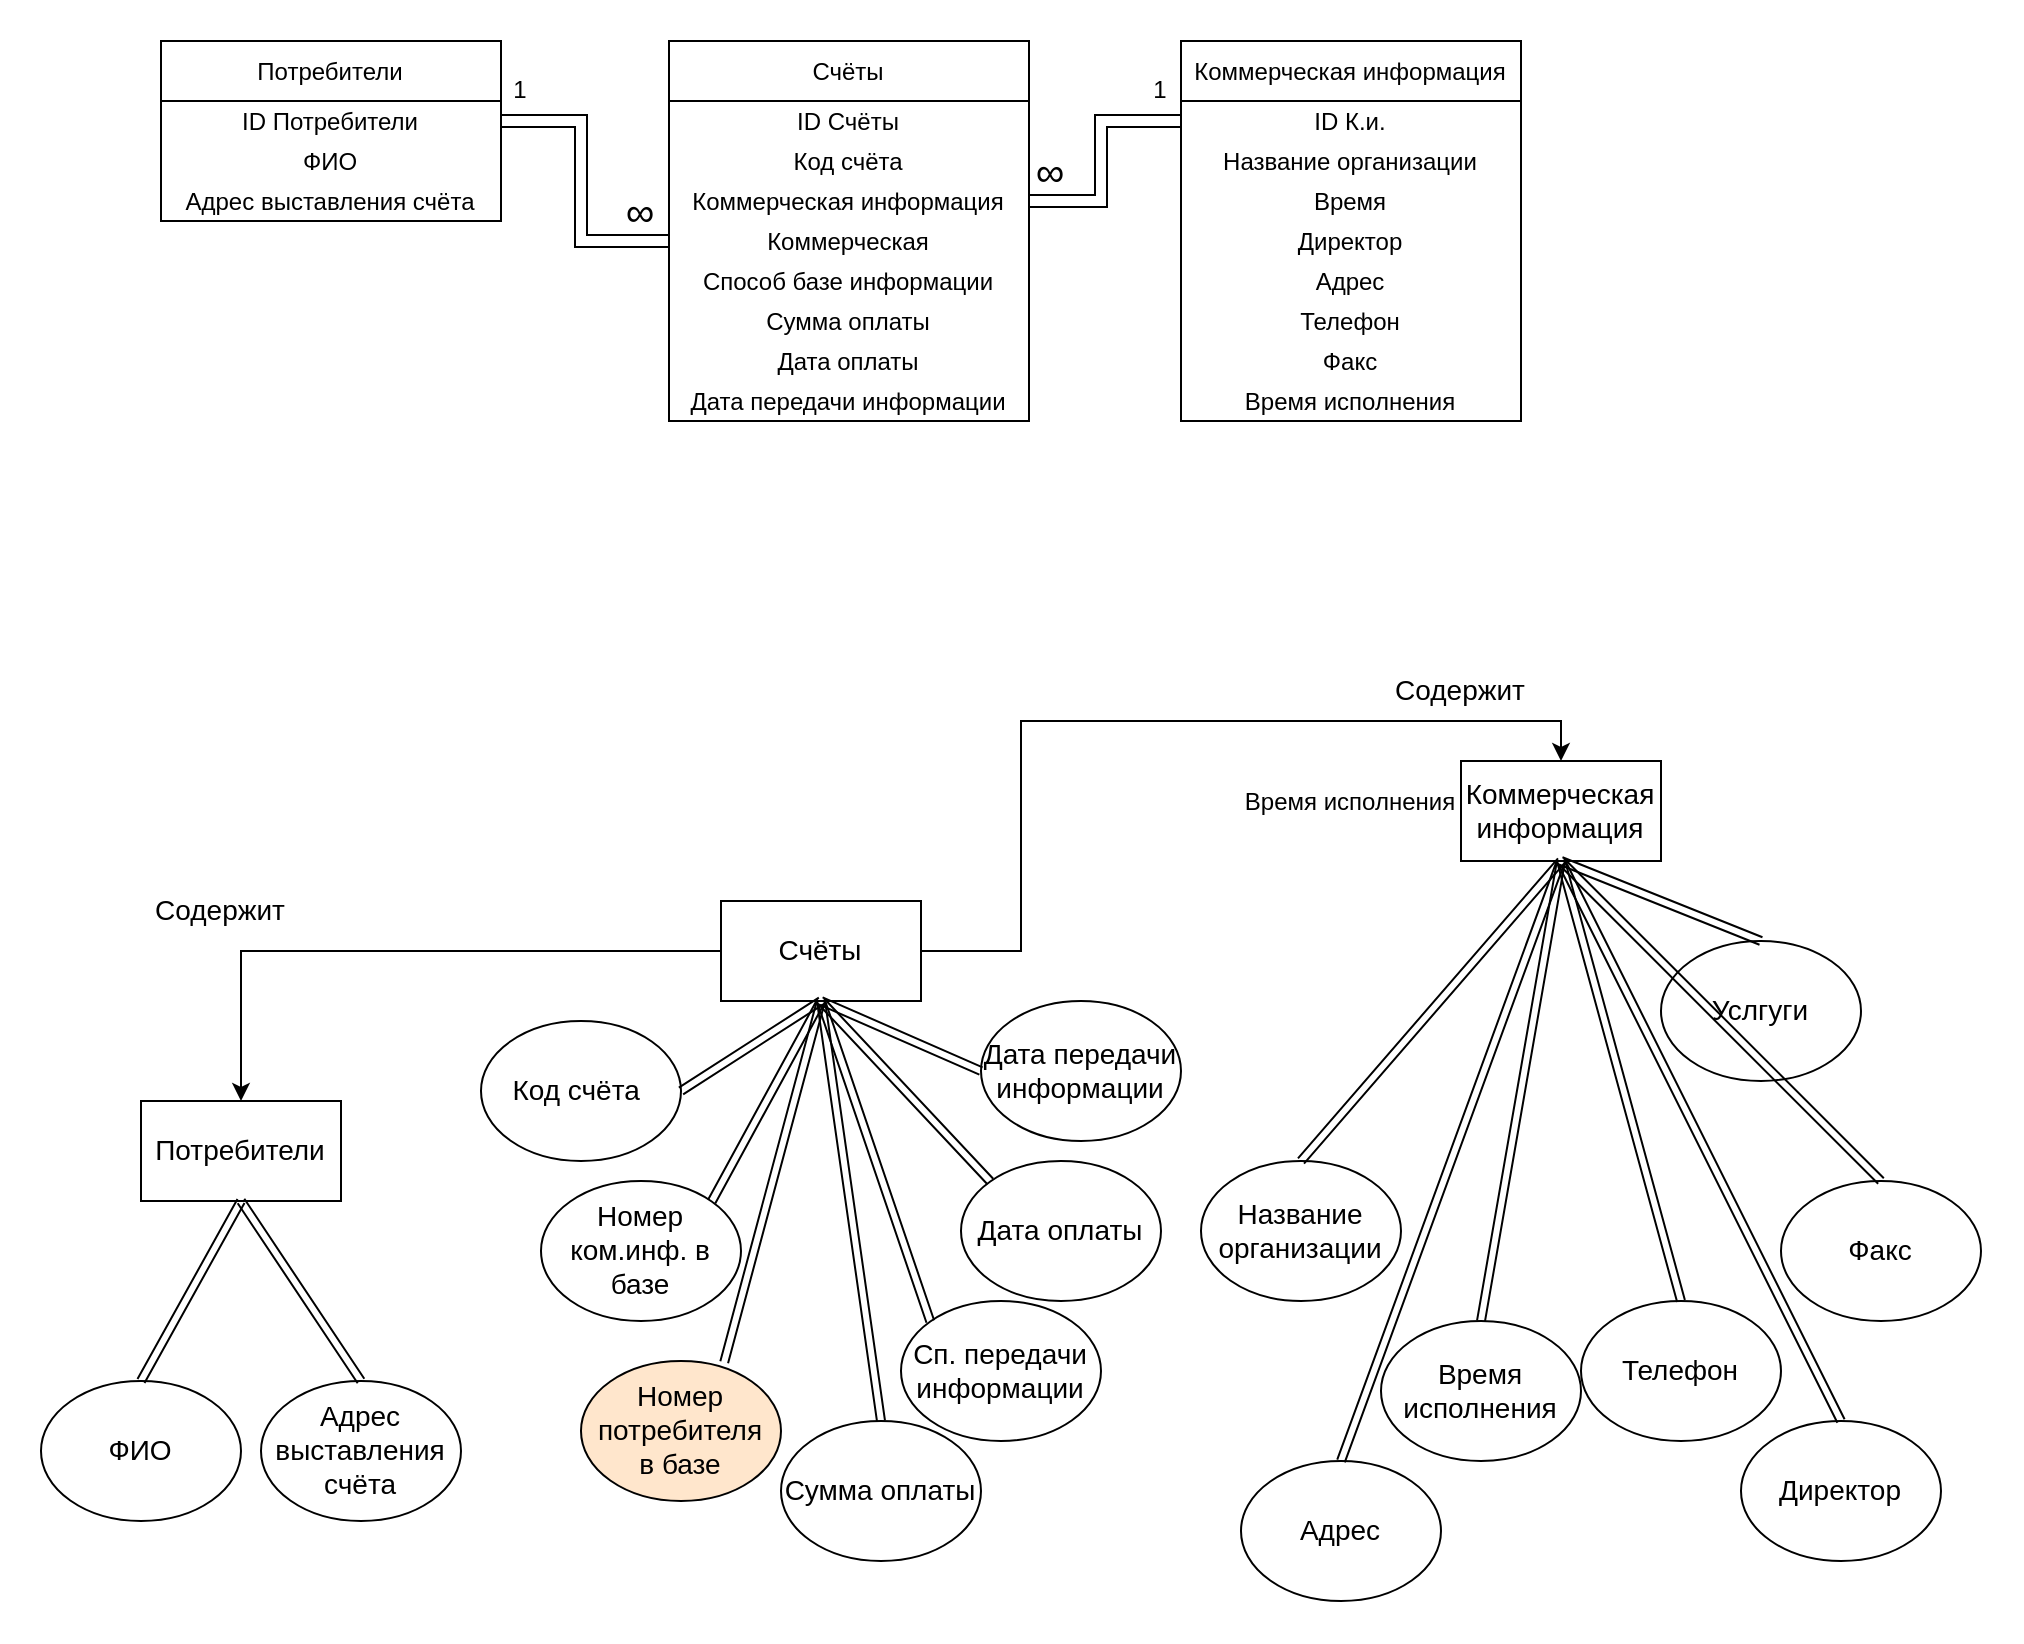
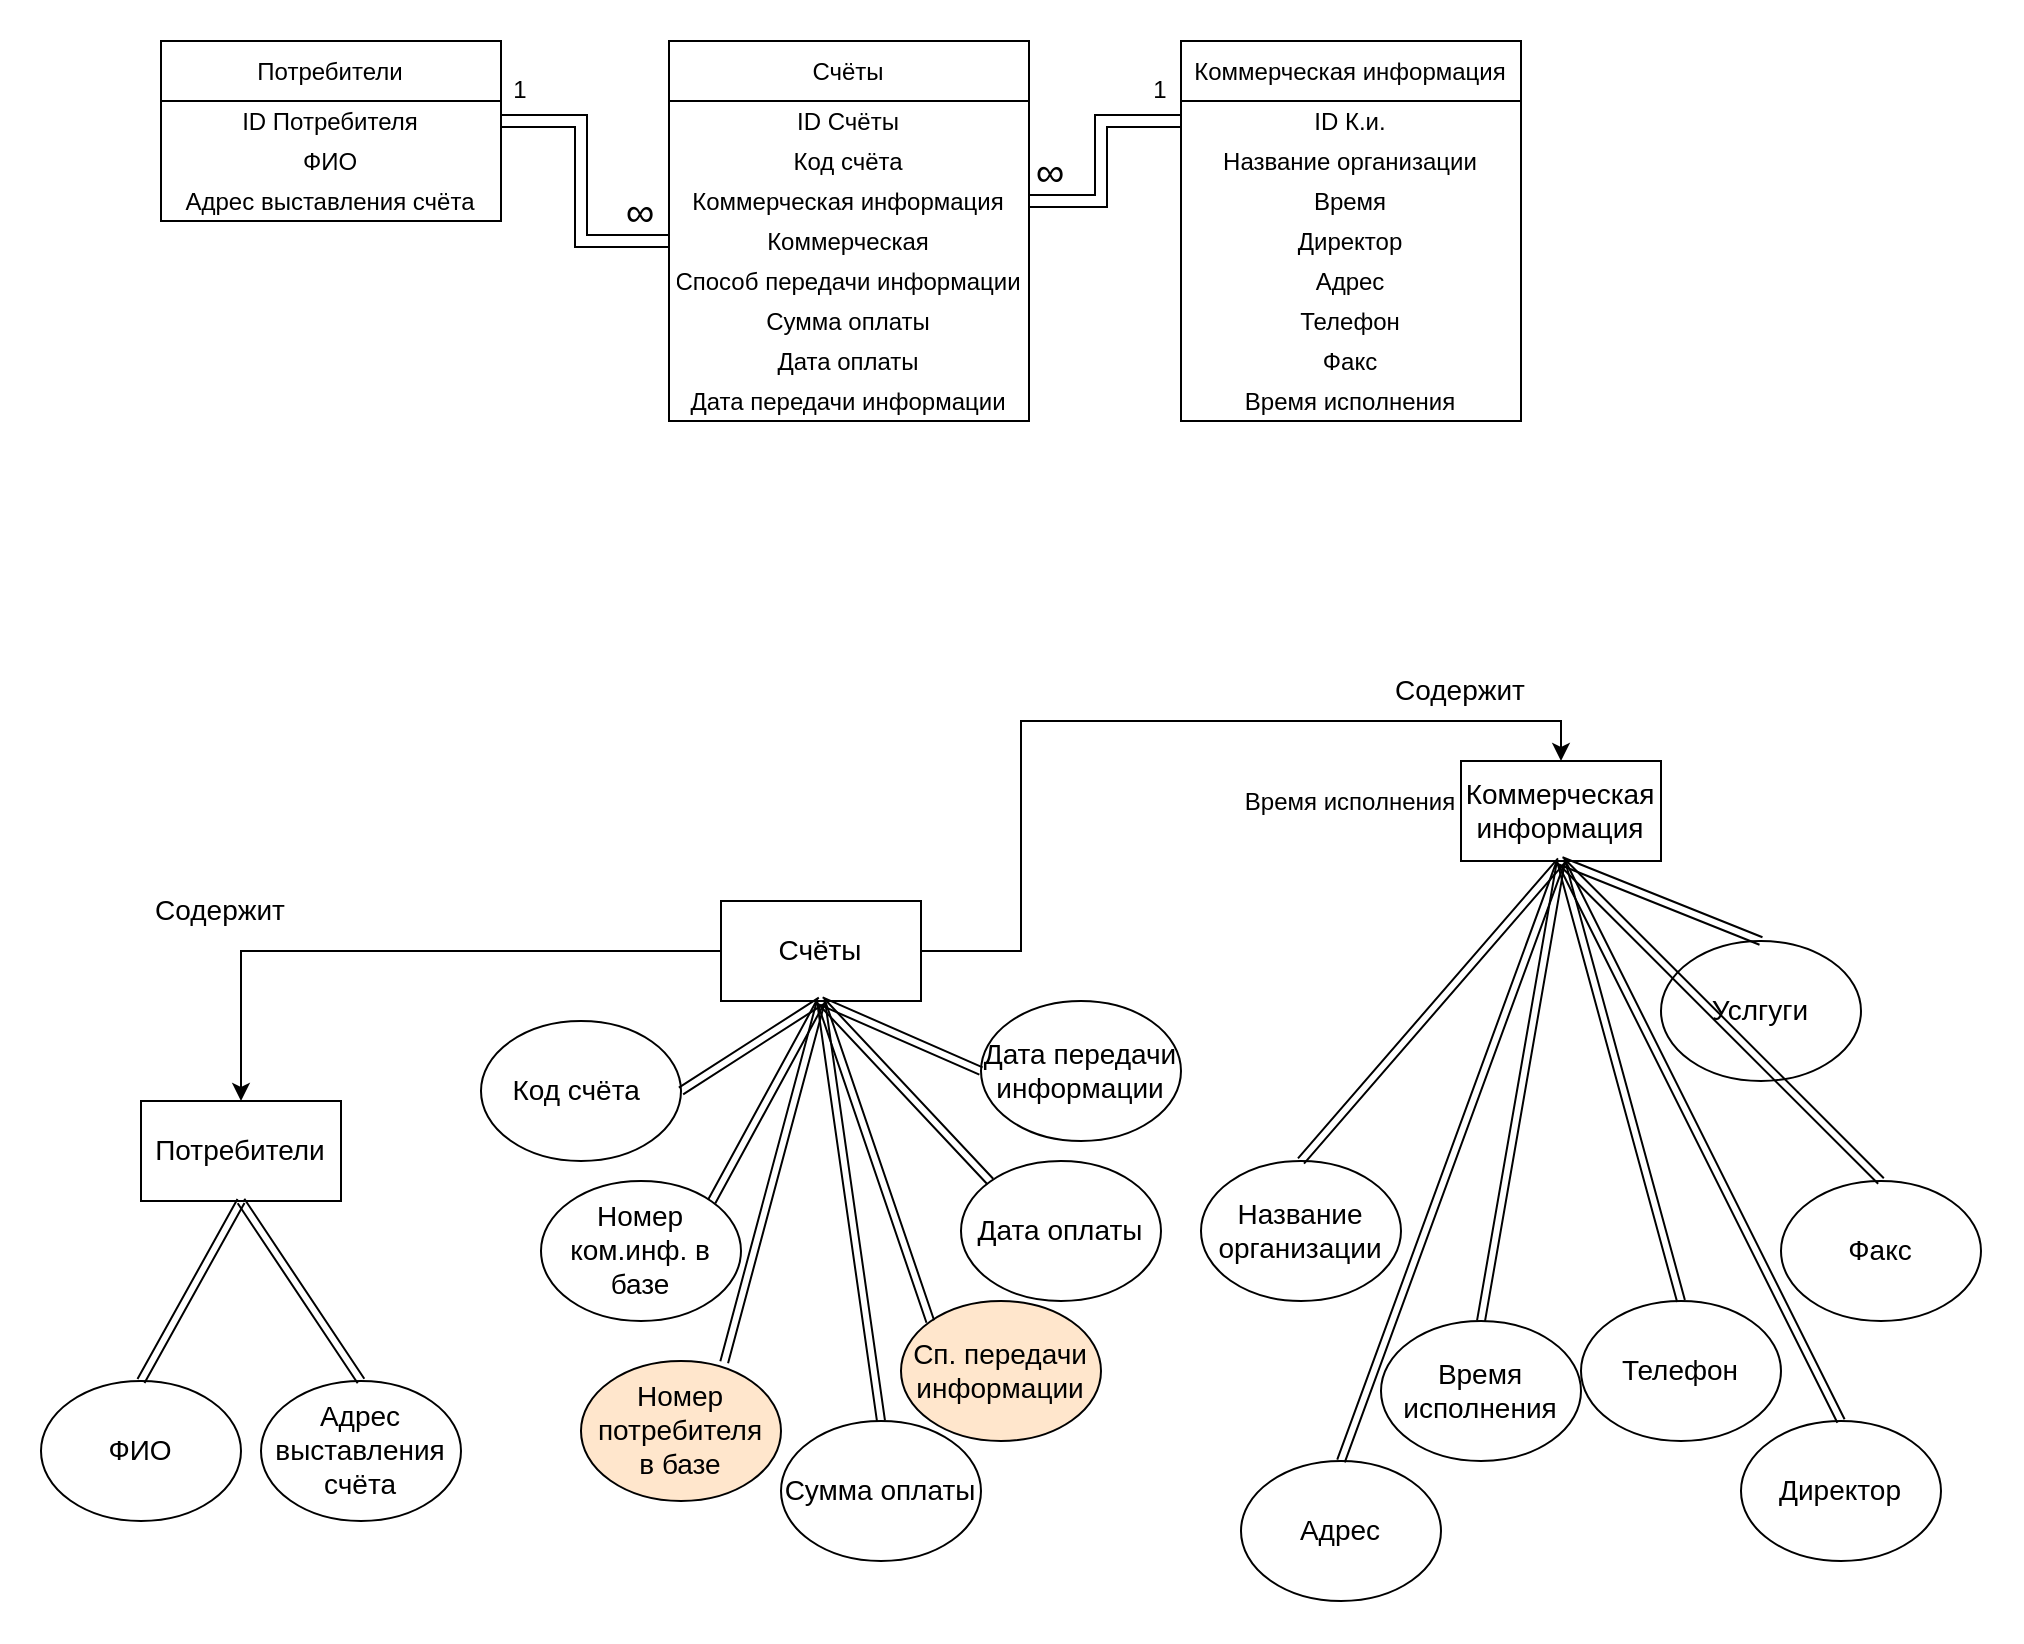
node "ID Потребители": label "ID Потребители" -> "ID Потребителя"
node "Способ базе информации": label "Способ базе информации" -> "Способ передачи информации"
node "Сп. передачи информации": fillcolor #ffffff -> #ffe6cc
